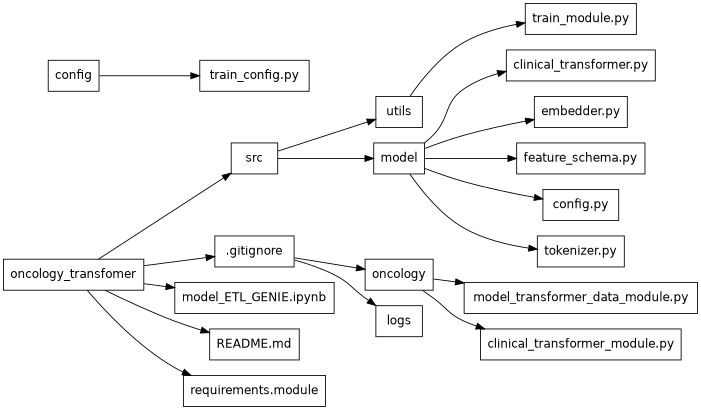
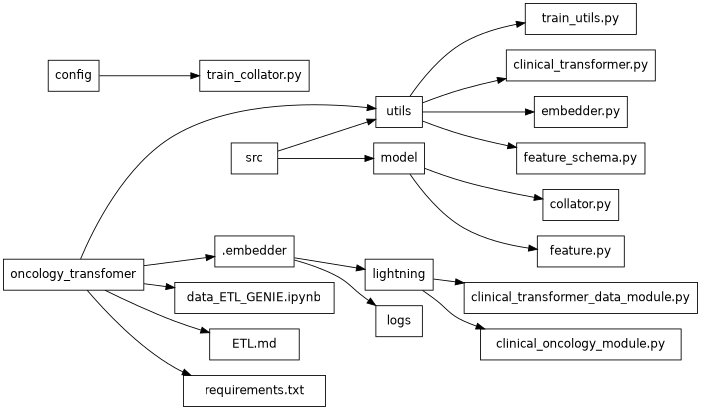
node "train_module.py": label "train_module.py" -> "train_utils.py"
node "train_config.py": label "train_config.py" -> "train_collator.py"
edge "model" -> "clinical_transformer.py": now "utils" -> "clinical_transformer.py"
edge "model" -> "embedder.py": now "utils" -> "embedder.py"
edge "model" -> "feature_schema.py": now "utils" -> "feature_schema.py"
node "config.py": label "config.py" -> "collator.py"
edge "oncology_transfomer" -> "src": now "oncology_transfomer" -> "utils"
node ".gitignore": label ".gitignore" -> ".embedder"
node "tokenizer.py": label "tokenizer.py" -> "feature.py"
node "oncology": label "oncology" -> "lightning"
node "model_ETL_GENIE.ipynb": label "model_ETL_GENIE.ipynb" -> "data_ETL_GENIE.ipynb"
node "model_transformer_data_module.py": label "model_transformer_data_module.py" -> "clinical_transformer_data_module.py"
node "README.md": label "README.md" -> "ETL.md"
node "clinical_transformer_module.py": label "clinical_transformer_module.py" -> "clinical_oncology_module.py"
node "requirements.module": label "requirements.module" -> "requirements.txt"
